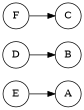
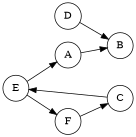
edge "A" -> "B": added
edge "C" -> "E": added
edge "E" -> "F": added
